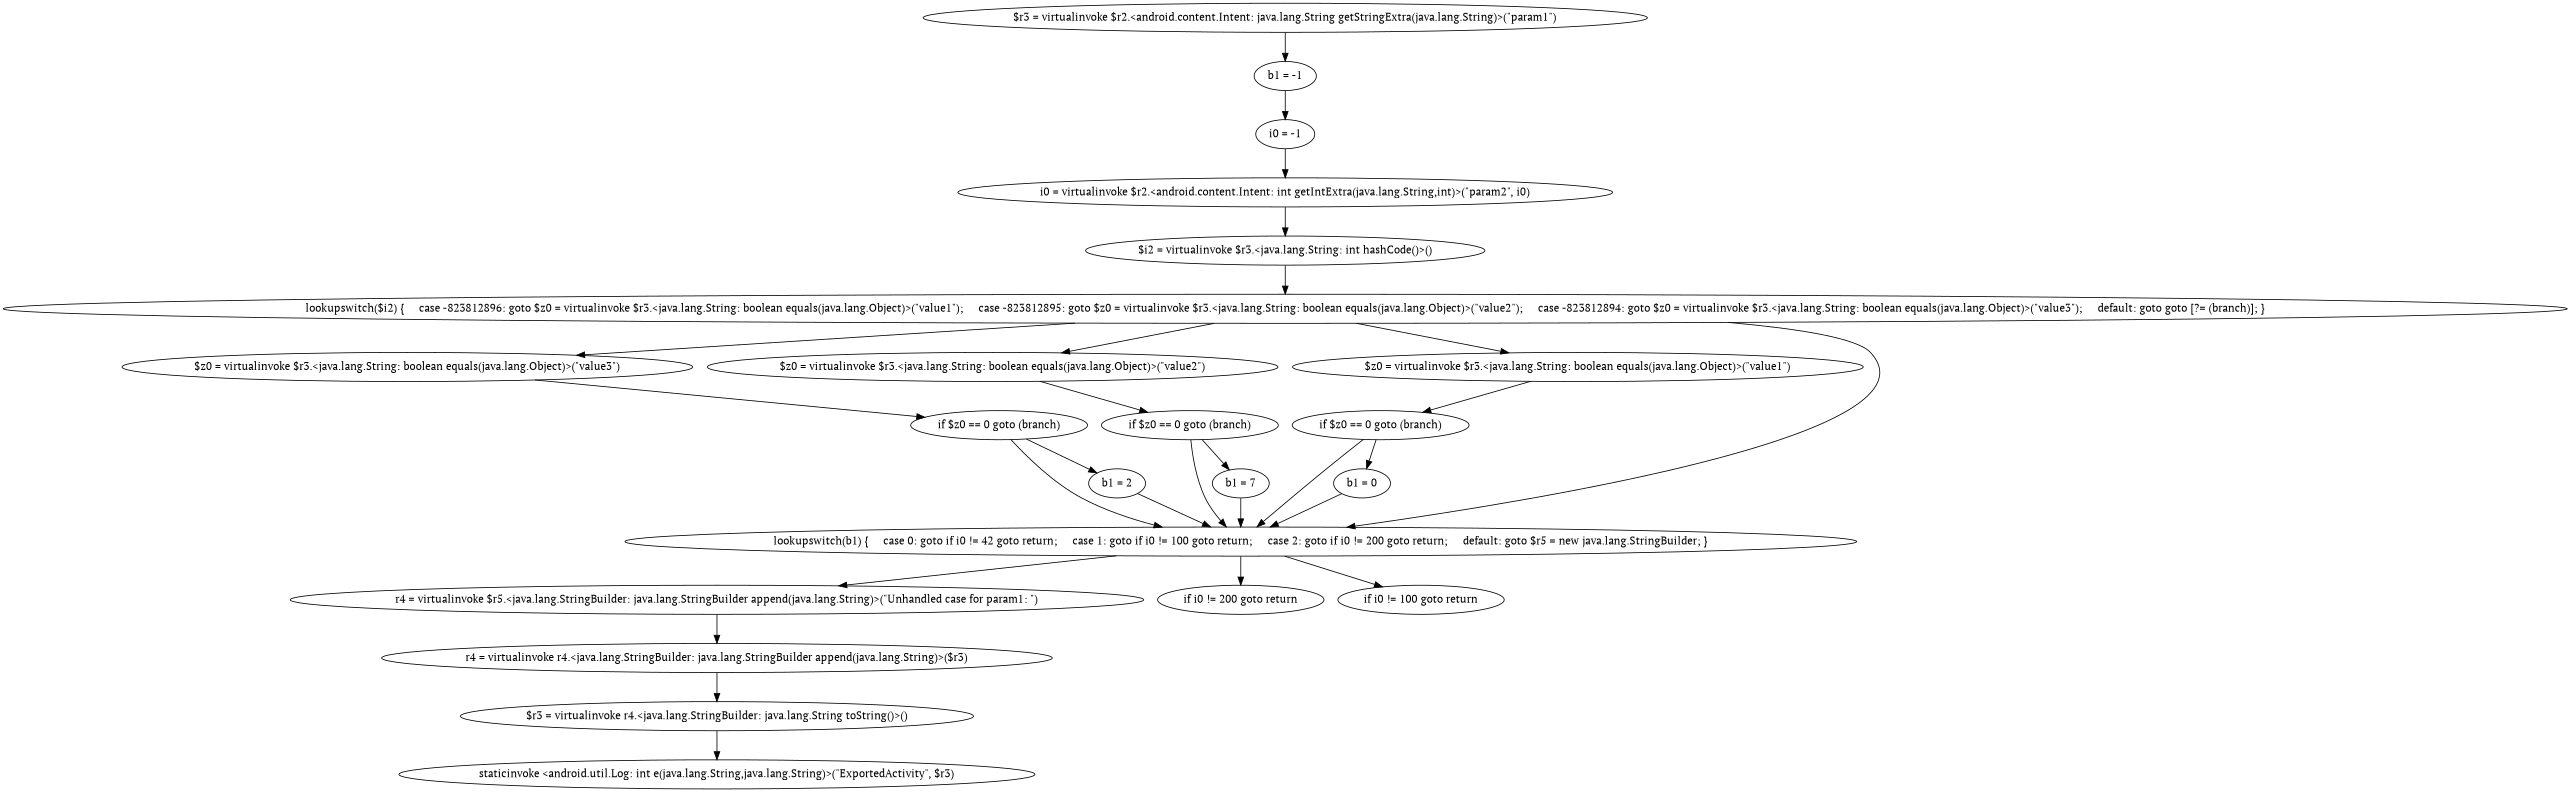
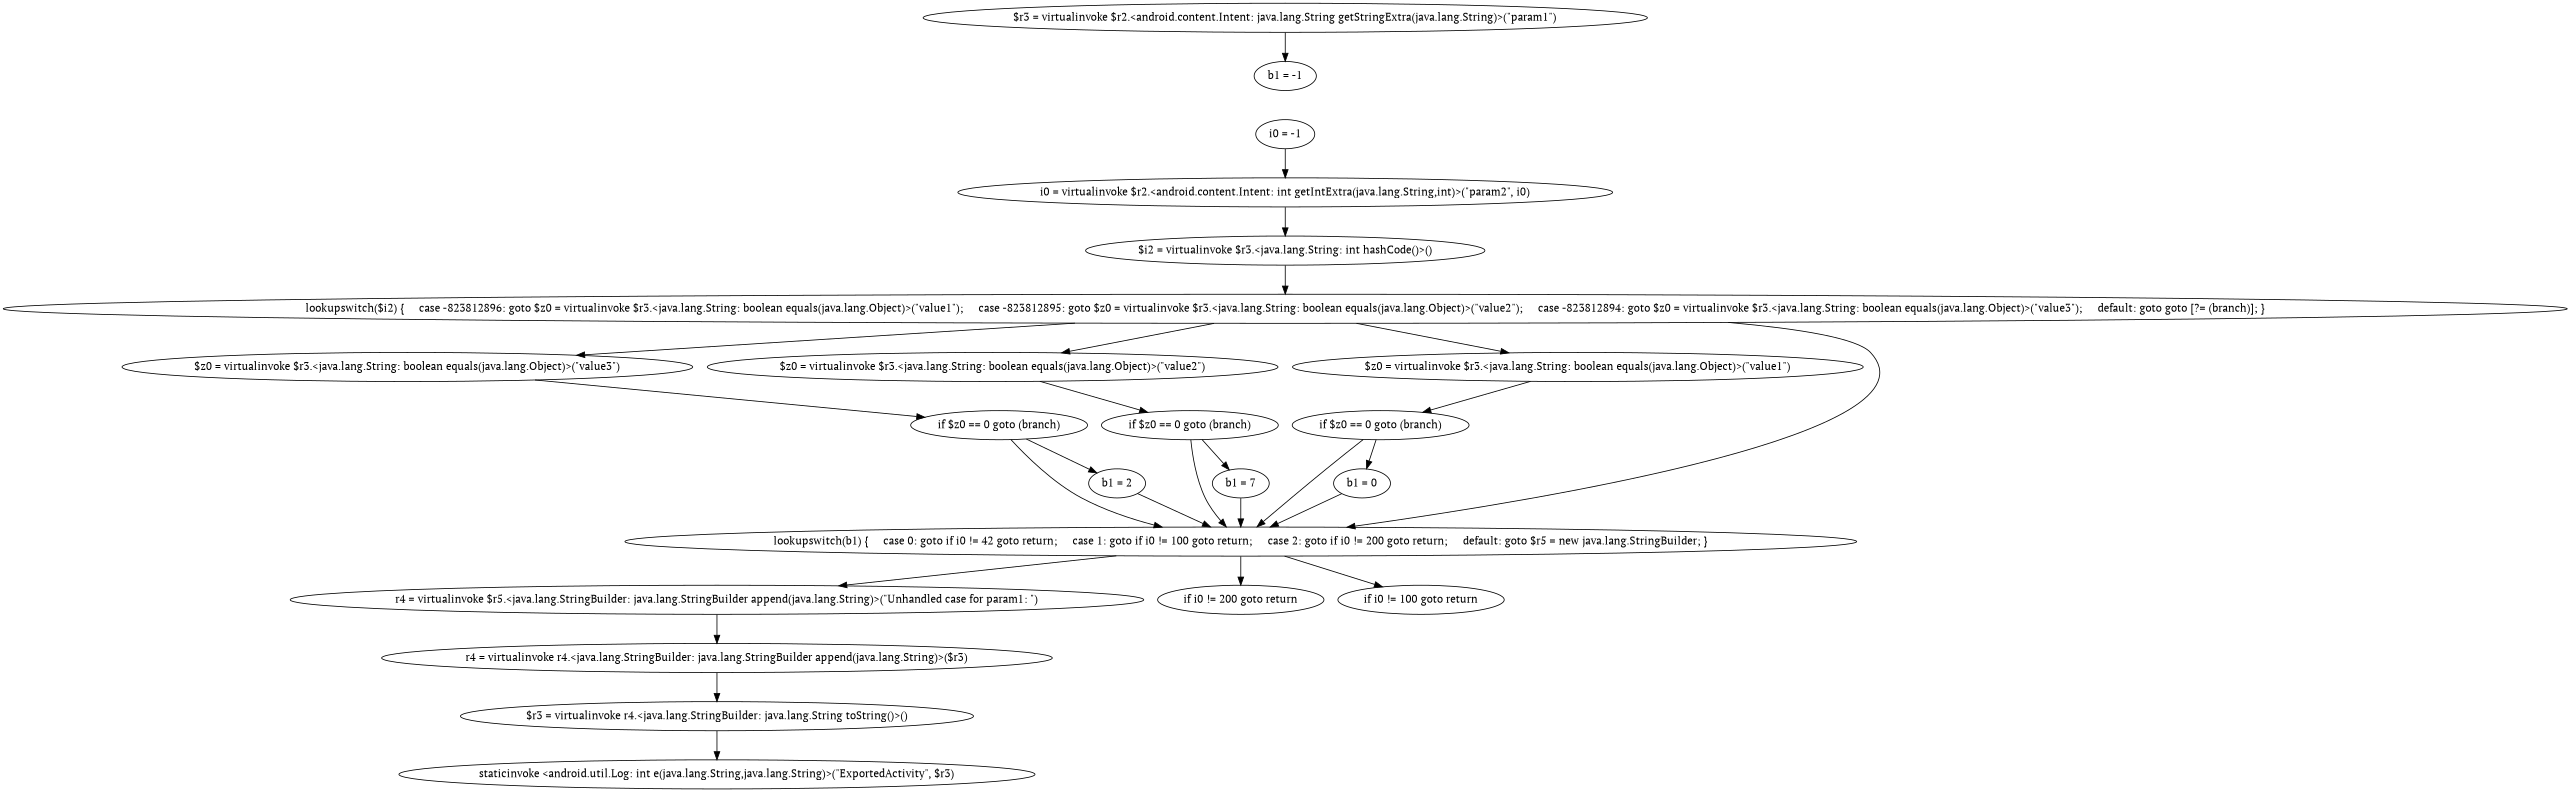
edge "b1 = -1" -> "i0 = -1": removed
